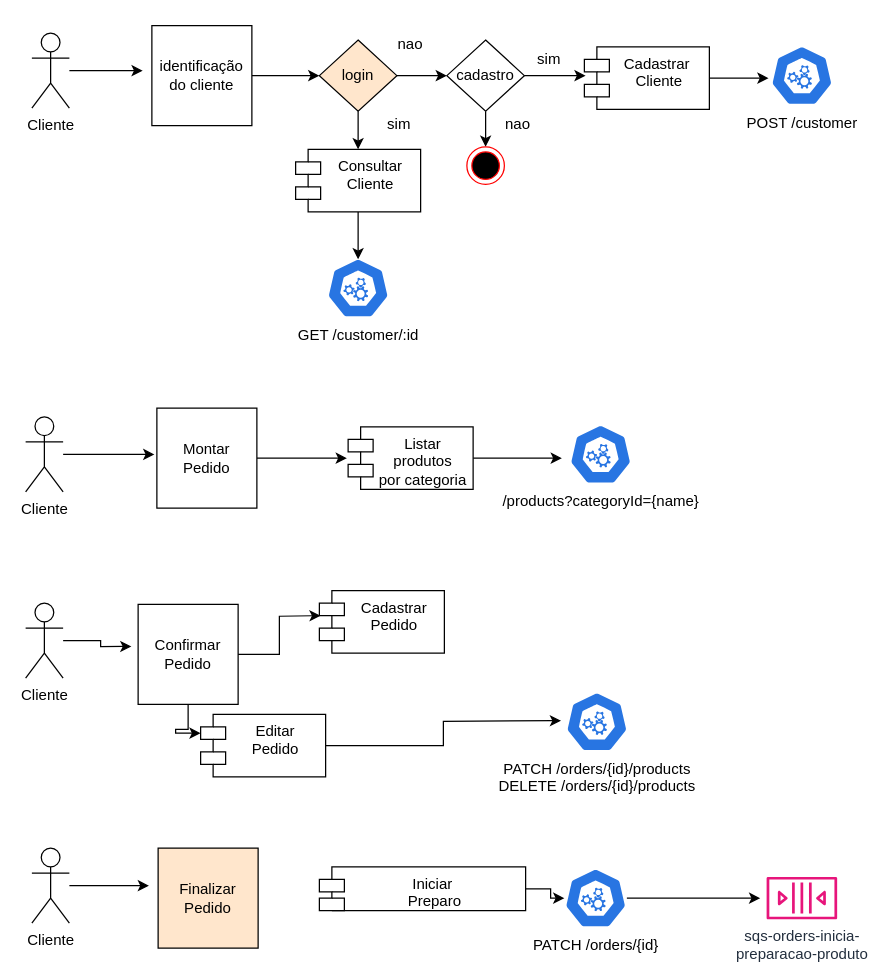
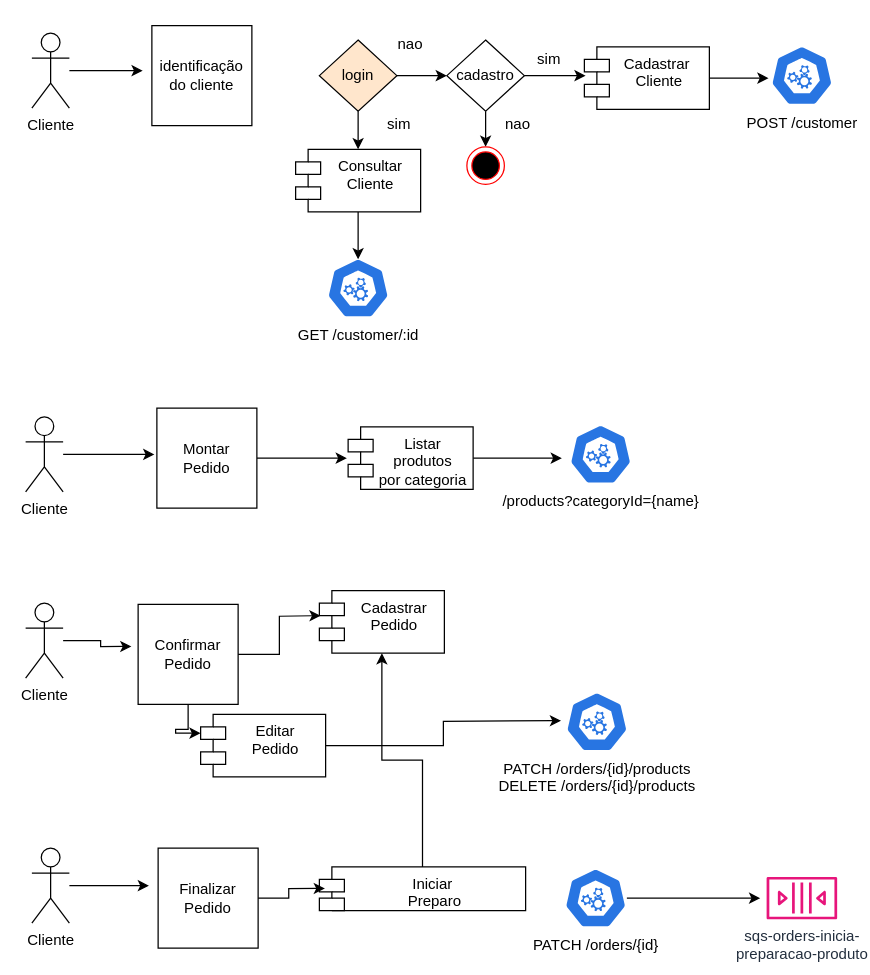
edge "identificação do cliente" -> "login": removed
edge "Iniciar Preparo" -> "PATCH /orders/{id}": now "Iniciar Preparo" -> "Cadastrar Pedido"
edge "Finalizar Pedido" -> "Iniciar Preparo": added
node "Finalizar Pedido": fillcolor #ffe6cc -> #ffffff
